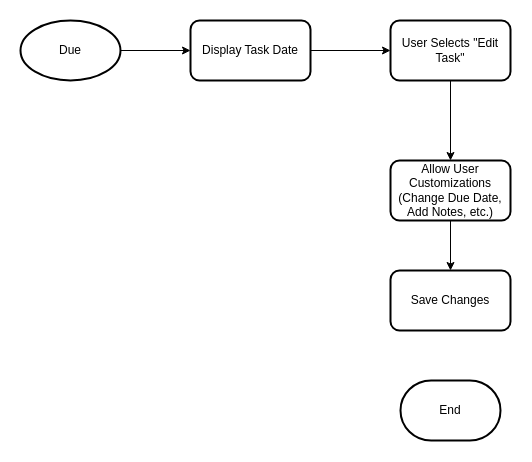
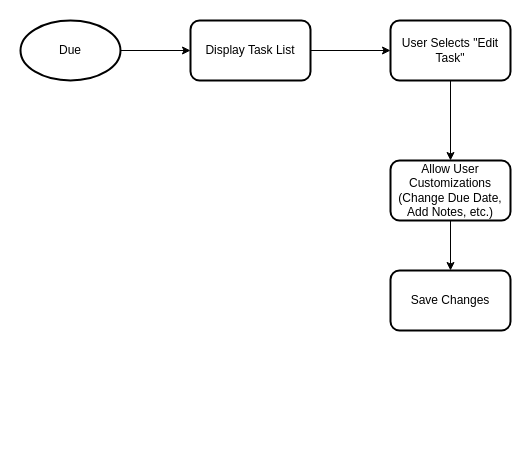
node "Display Task Date": label "Display Task Date" -> "Display Task List"
node "End": removed
